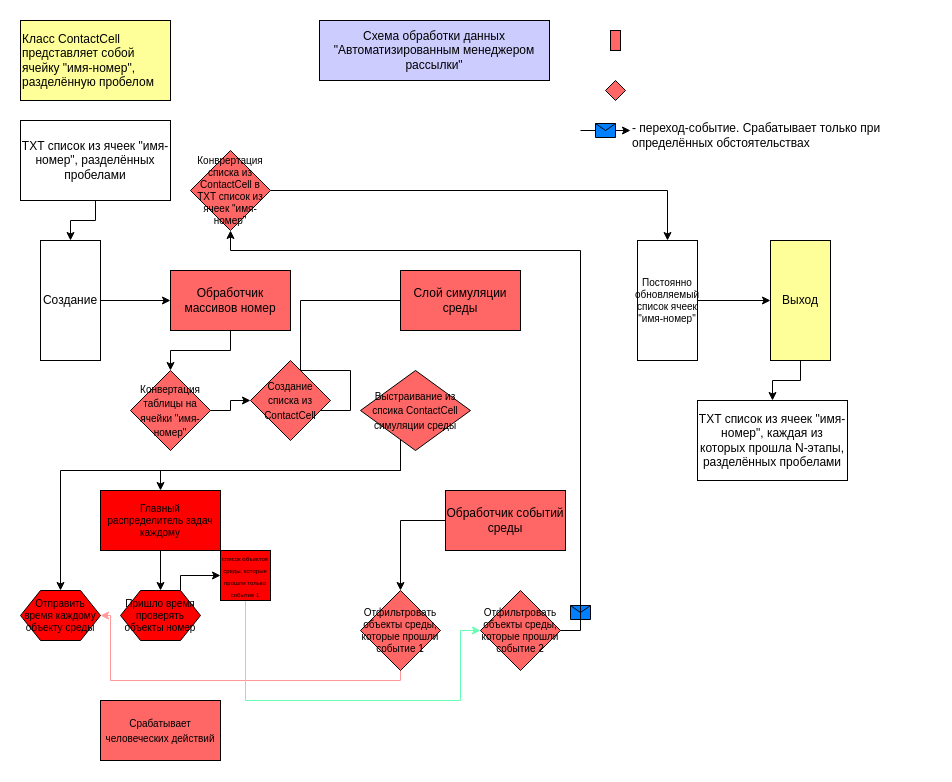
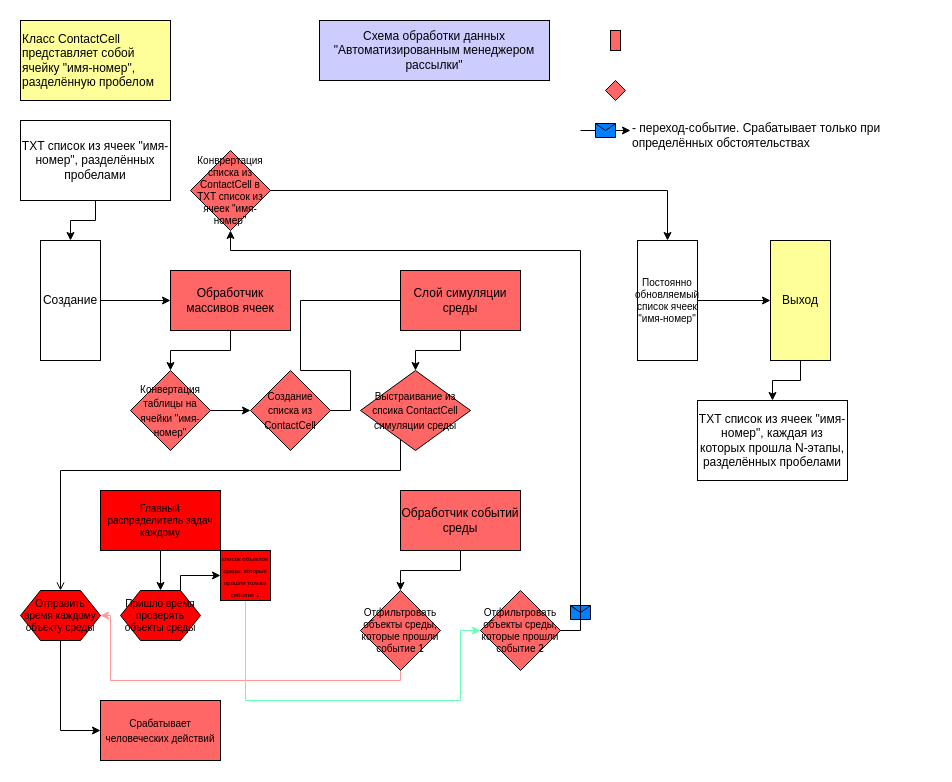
node "Обработчик массивов номер": label "Обработчик массивов номер" -> "Обработчик массивов ячеек"
edge "Слой симуляции среды" -> "Выстраивание из спсика ContactCell симуляции среды": added
node "Создание списка из ContactCell": moved (291, 401) -> (291, 411)
edge "Выстраивание из спсика ContactCell симуляции среды" -> "Главный распределитель задач каждому": removed
node "Обработчик событий среды": moved (506, 521) -> (461, 521)
edge "Выстраивание из спсика ContactCell симуляции среды" -> "Отправить время каждому объекту среды": arrowhead classic -> open
node "Пришло время проверять объекты номер": label "Пришло время проверять объекты номер" -> "Пришло время проверять объекты среды"
edge "Отправить время каждому объекту среды" -> "Срабатывает человеческих действий": added
